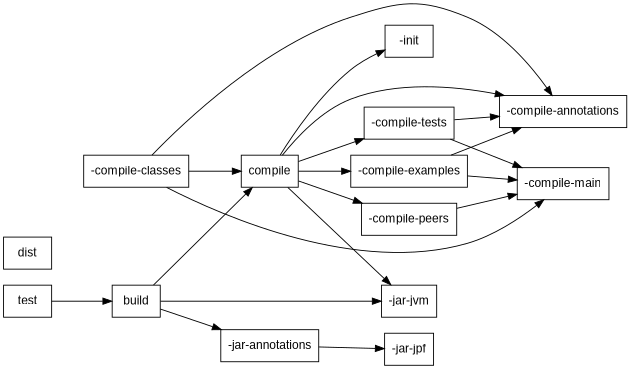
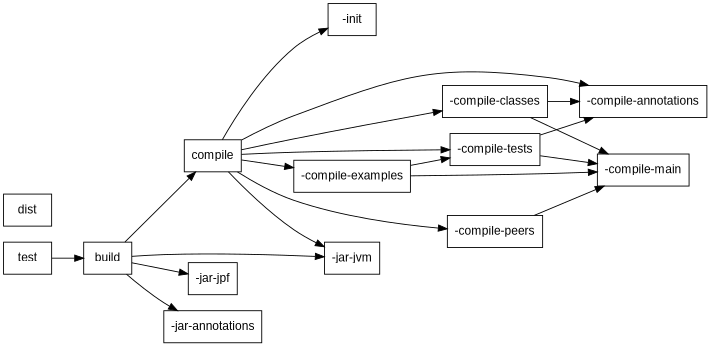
edge "-compile-examples" -> "-compile-annotations": now "-compile-examples" -> "-compile-tests"
edge "-compile-classes" -> "compile": reversed
edge "-jar-annotations" -> "-jar-jpf": now "build" -> "-jar-jpf"
